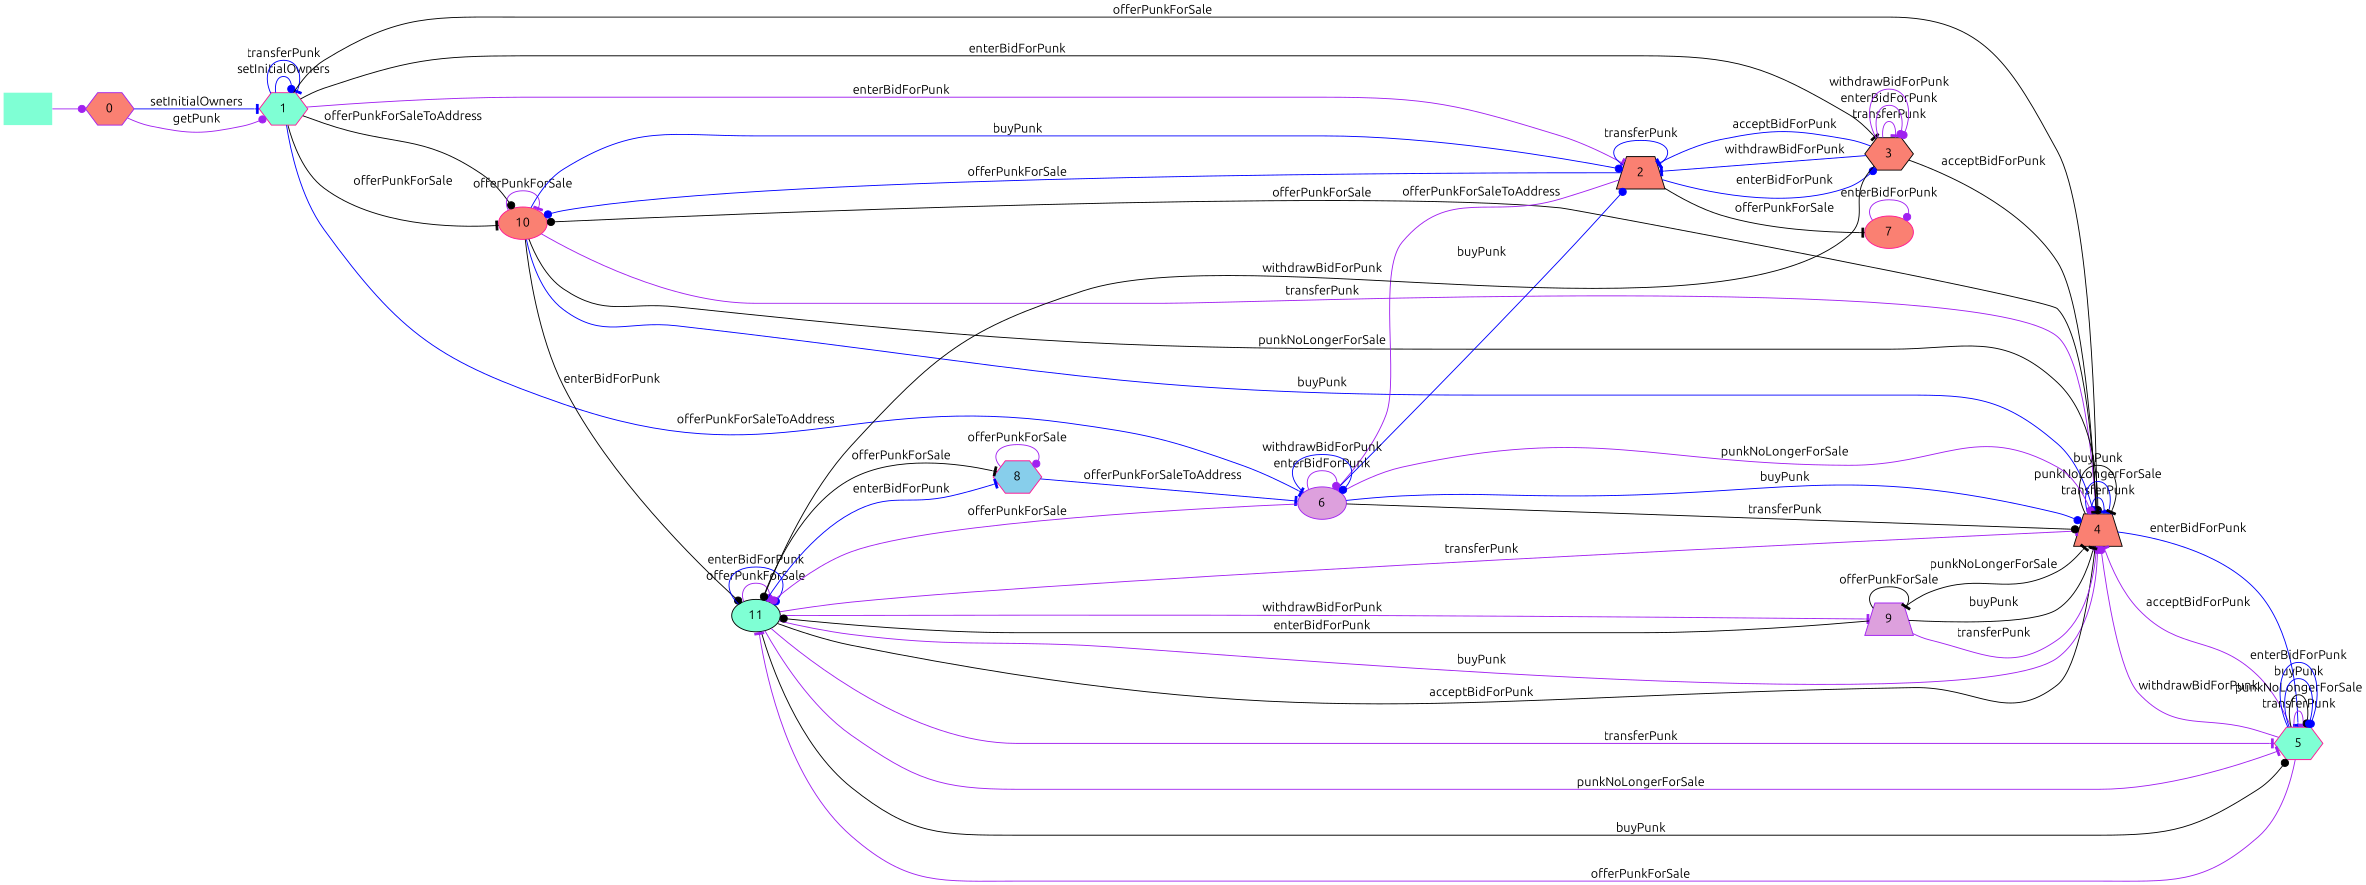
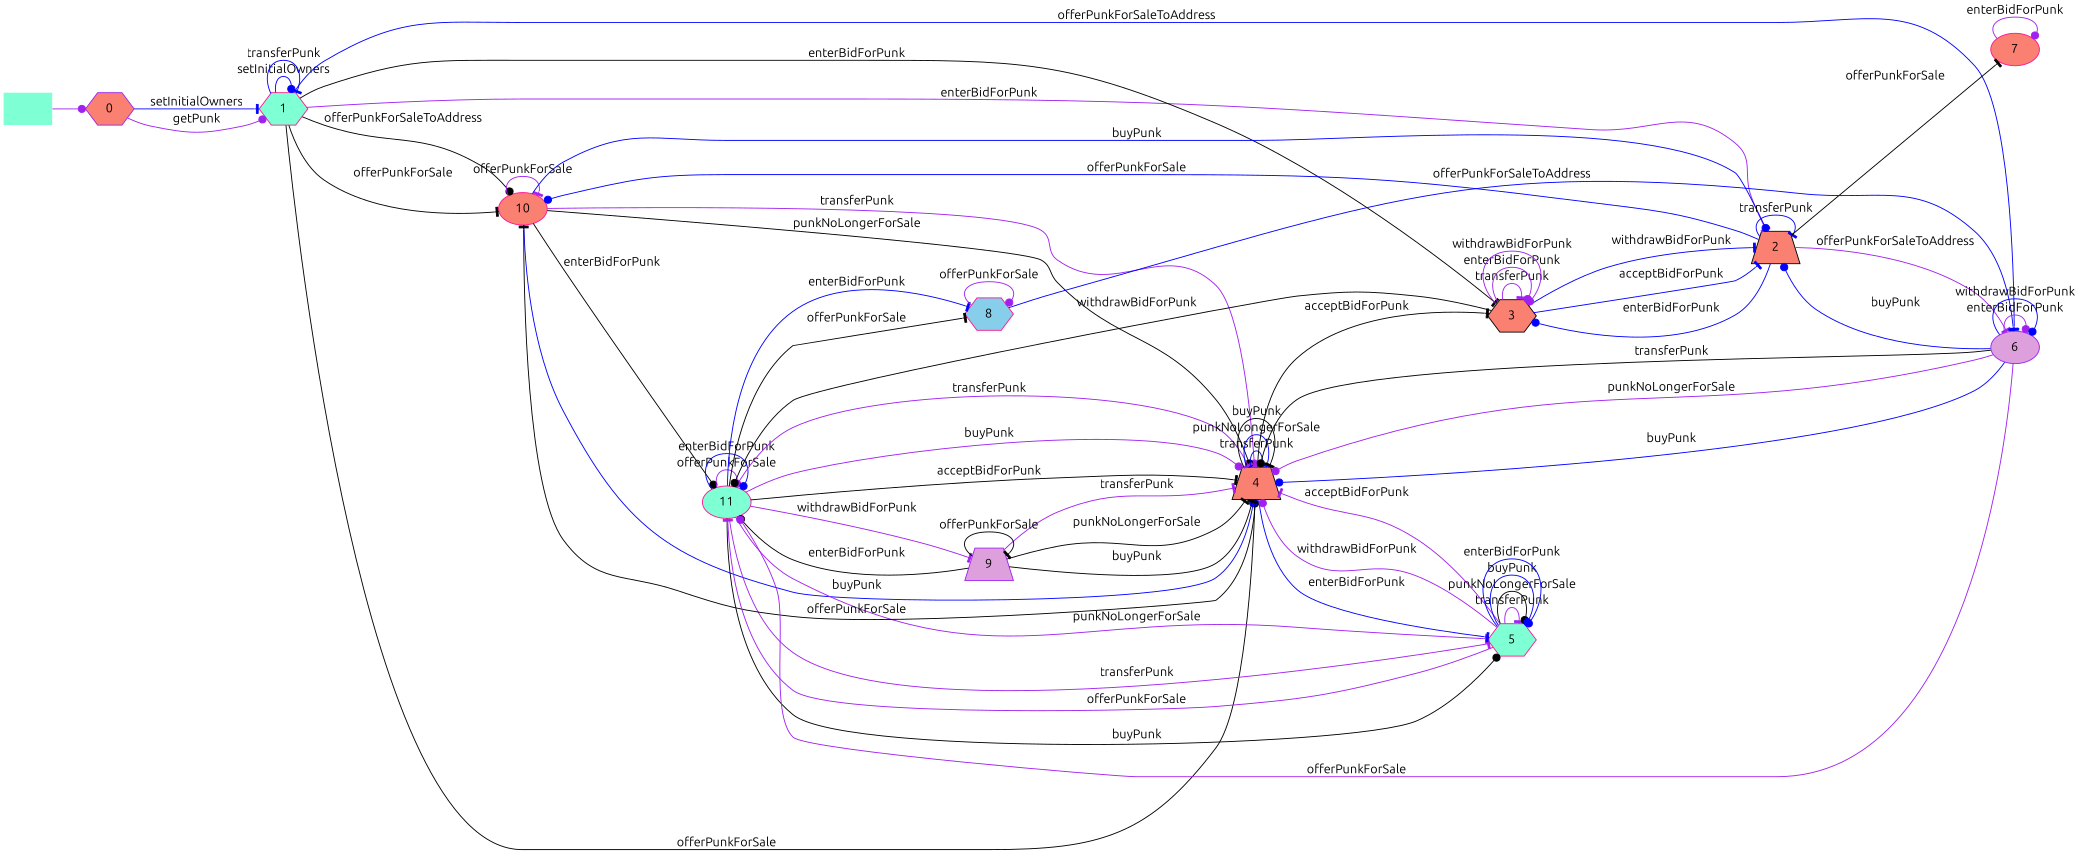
edge "4" -> "10": arrowhead dot -> tee
edge "3" -> "4": reversed
node "11": color black -> deeppink
